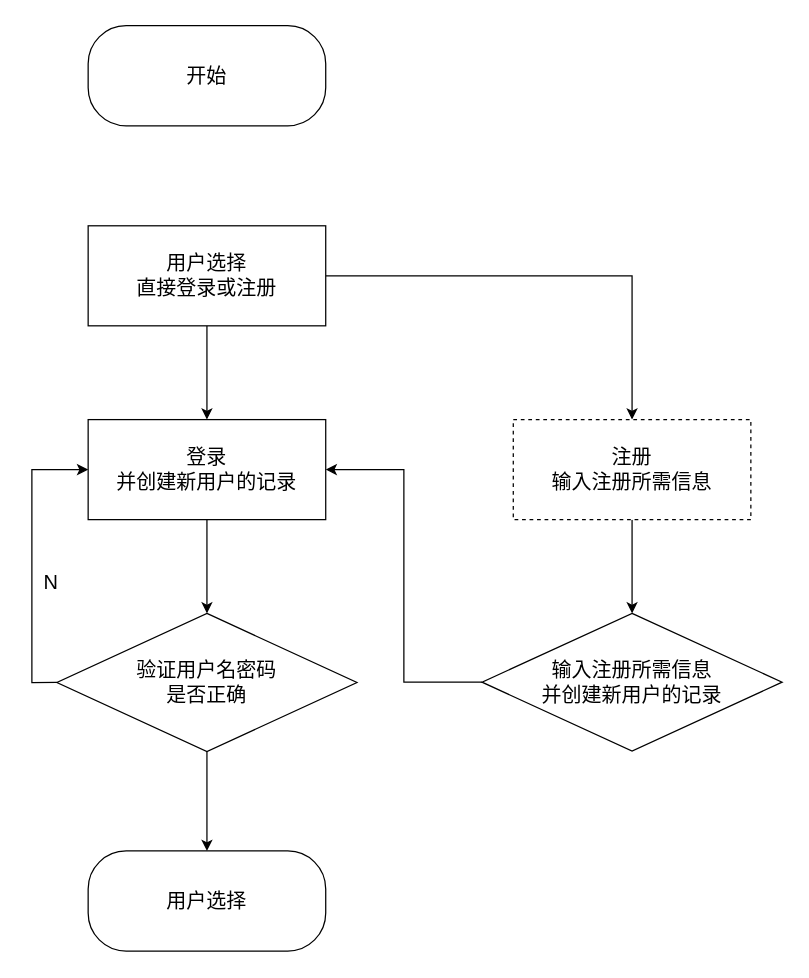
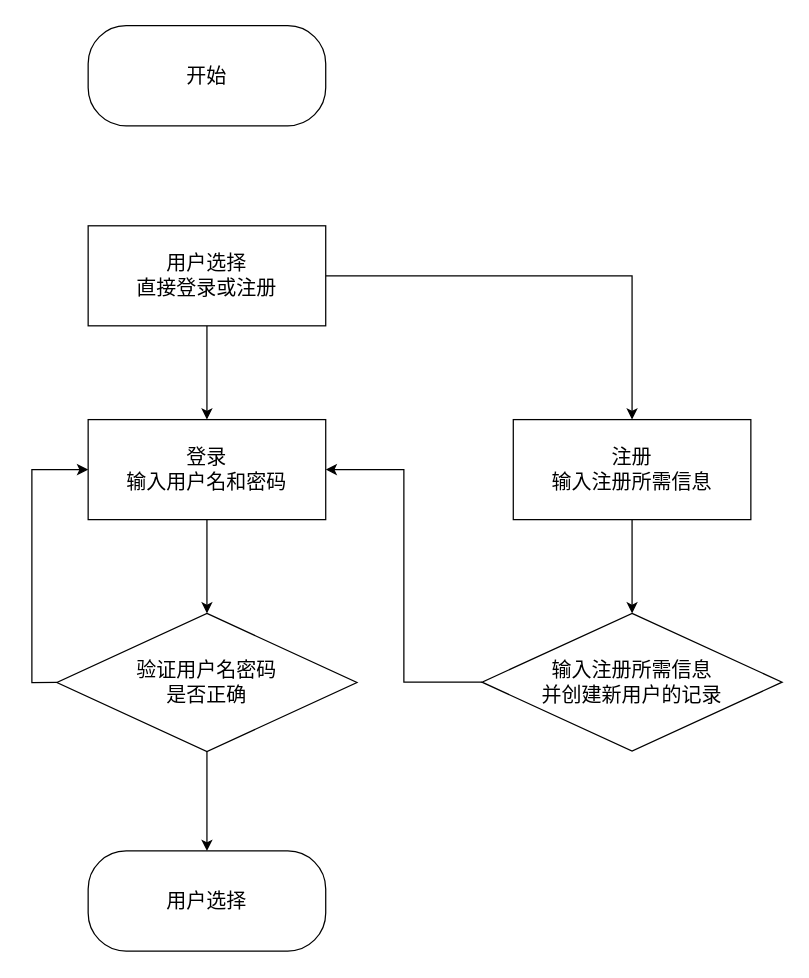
node "登录 并创建新用户的记录": label "登录 并创建新用户的记录" -> "登录 输入用户名和密码"
node "注册 输入注册所需信息": style dashed -> solid
node "N": removed
